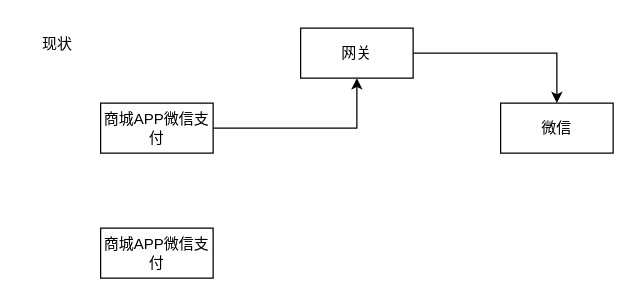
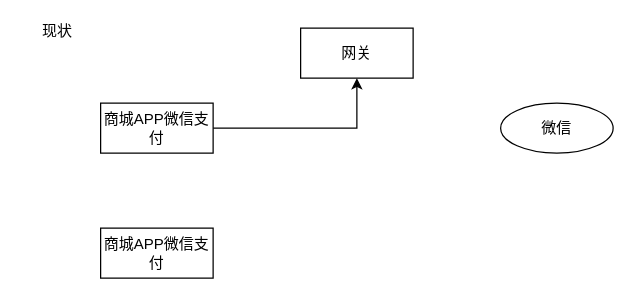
node "现状": moved (57, 44) -> (57, 32)
edge "网关" -> "微信": removed
node "微信": shape rectangle -> ellipse
